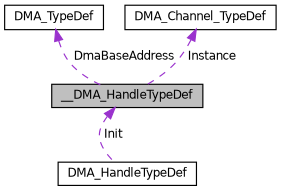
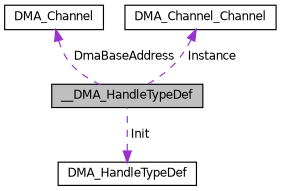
node "DMA_TypeDef": label "DMA_TypeDef" -> "DMA_Channel"
node "DMA_Channel_TypeDef": label "DMA_Channel_TypeDef" -> "DMA_Channel_Channel"
edge "DMA_HandleTypeDef" -> "__DMA_HandleTypeDef": reversed
